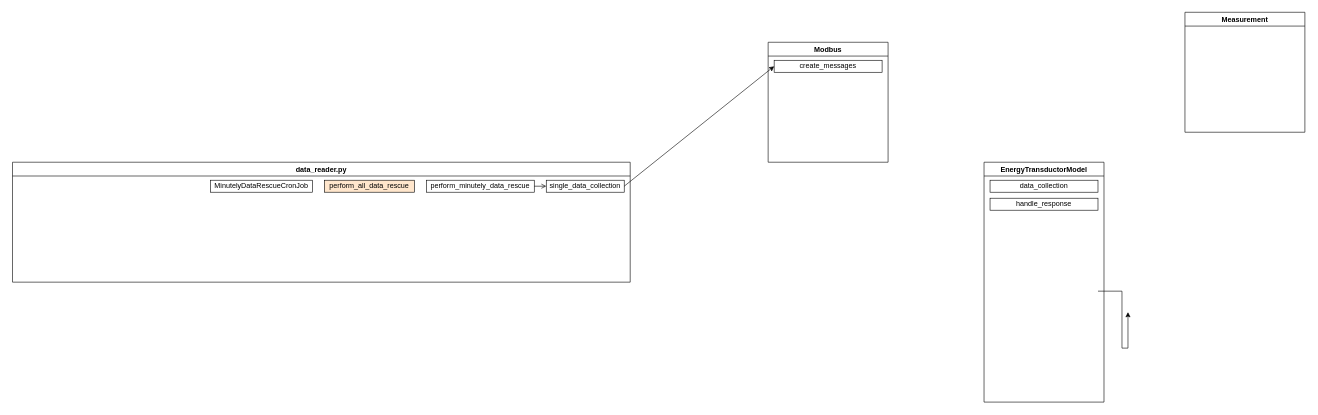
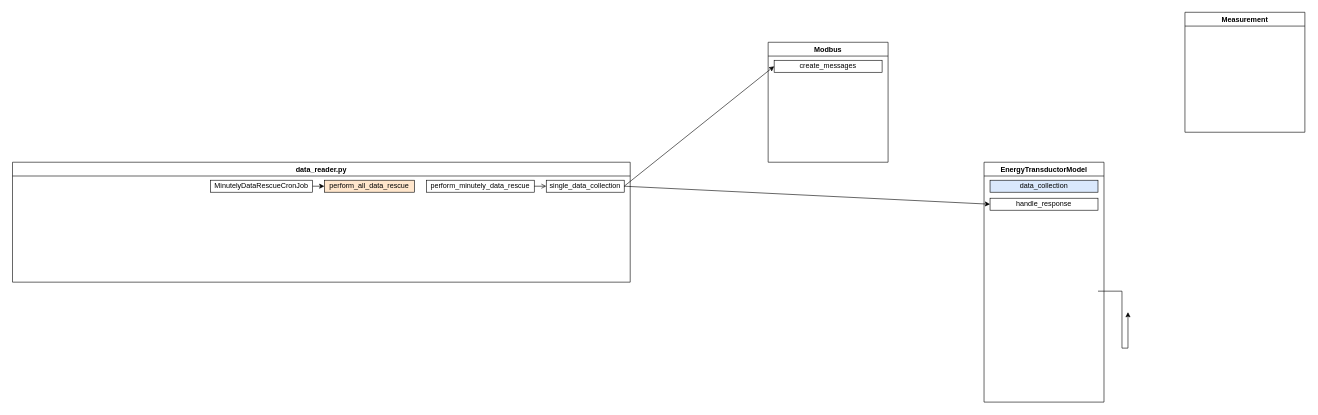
edge "MinutelyDataRescueCronJob" -> "perform_all_data_rescue": added
node "data_collection": fillcolor #ffffff -> #dae8fc
edge "single_data_collection" -> "handle_response": added
